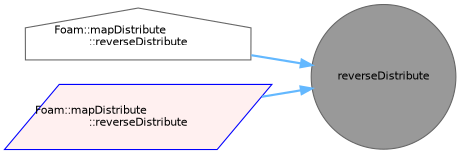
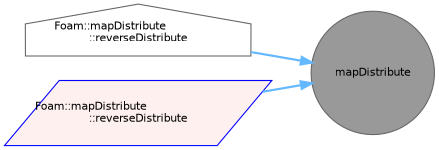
node "reverseDistribute": label "reverseDistribute" -> "mapDistribute"
